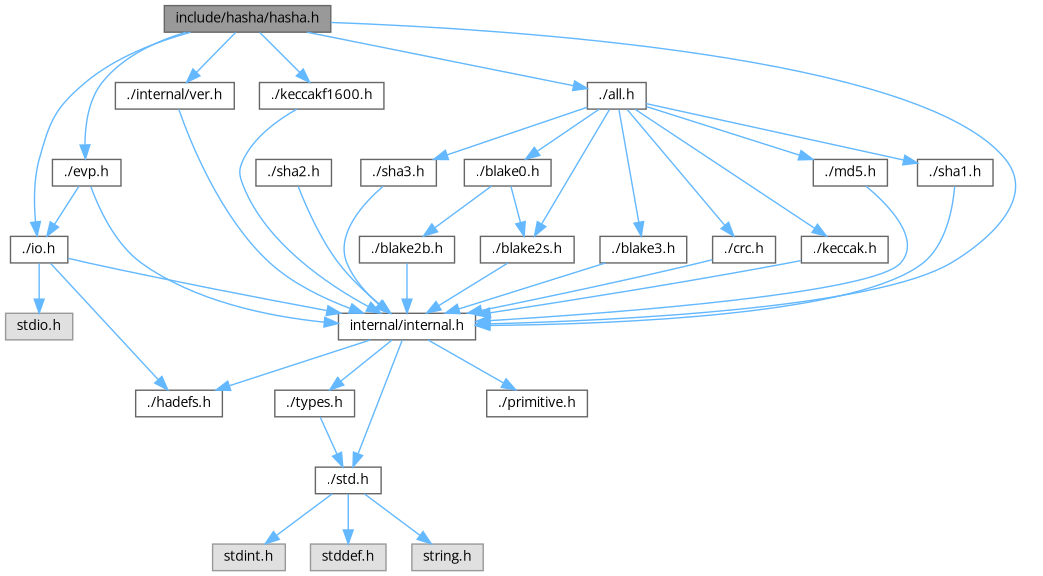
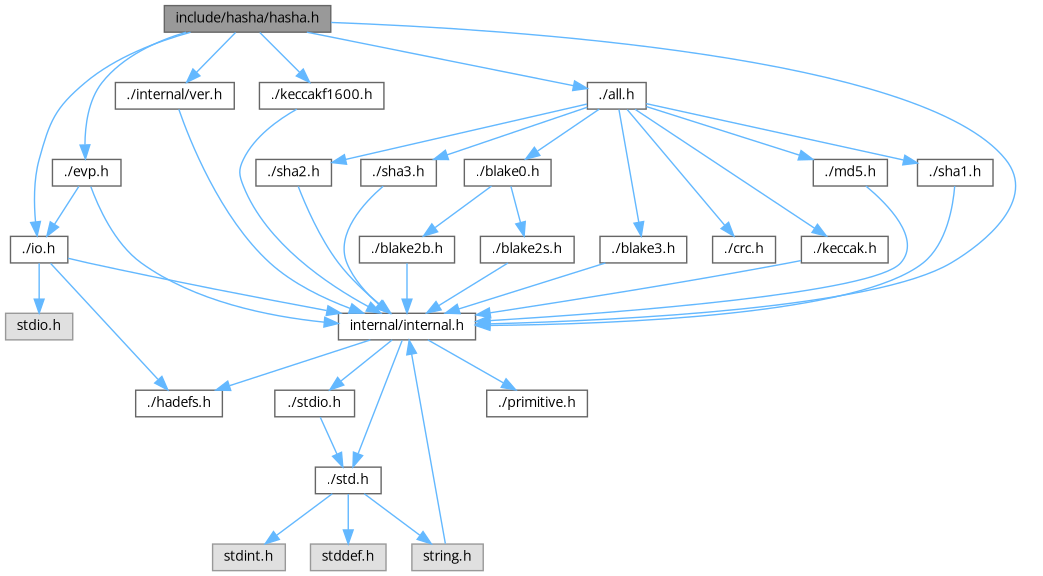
edge "./all.h" -> "./blake2s.h": now "./all.h" -> "./sha2.h"
edge "./crc.h" -> "internal/internal.h": now "string.h" -> "internal/internal.h"
node "./types.h": label "./types.h" -> "./stdio.h"
